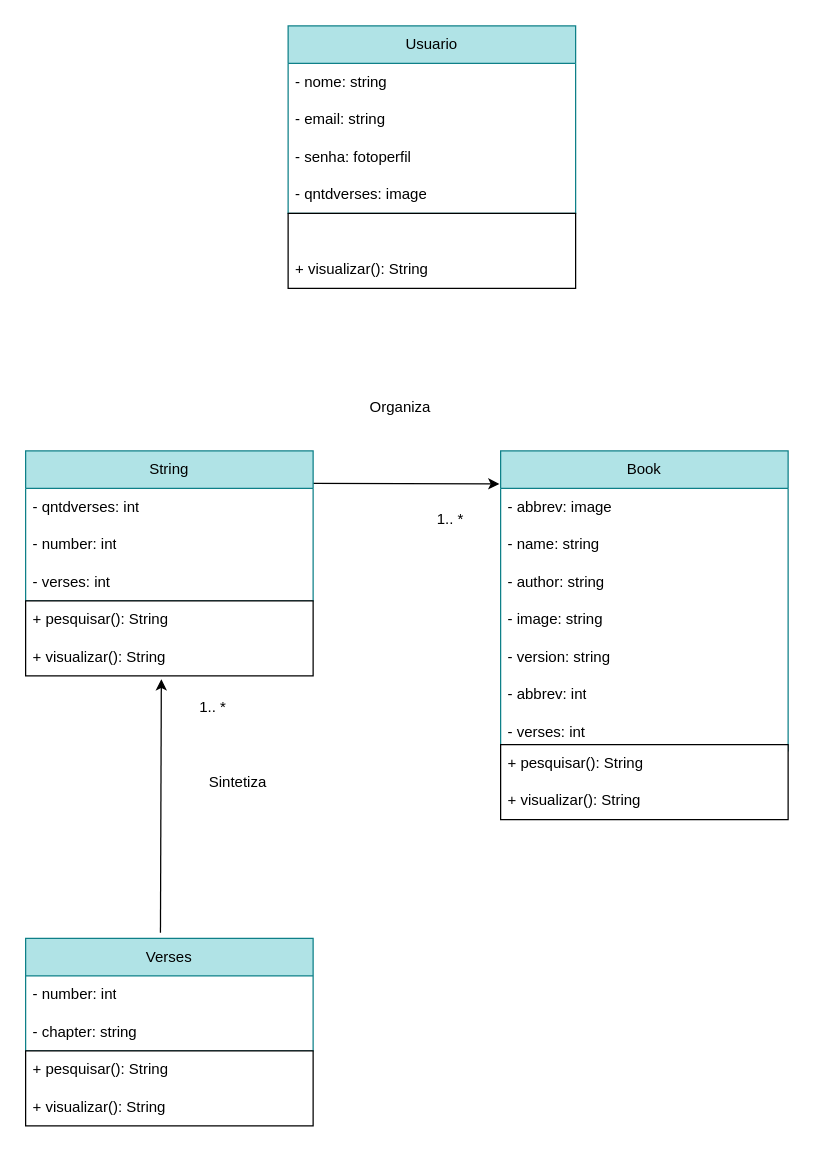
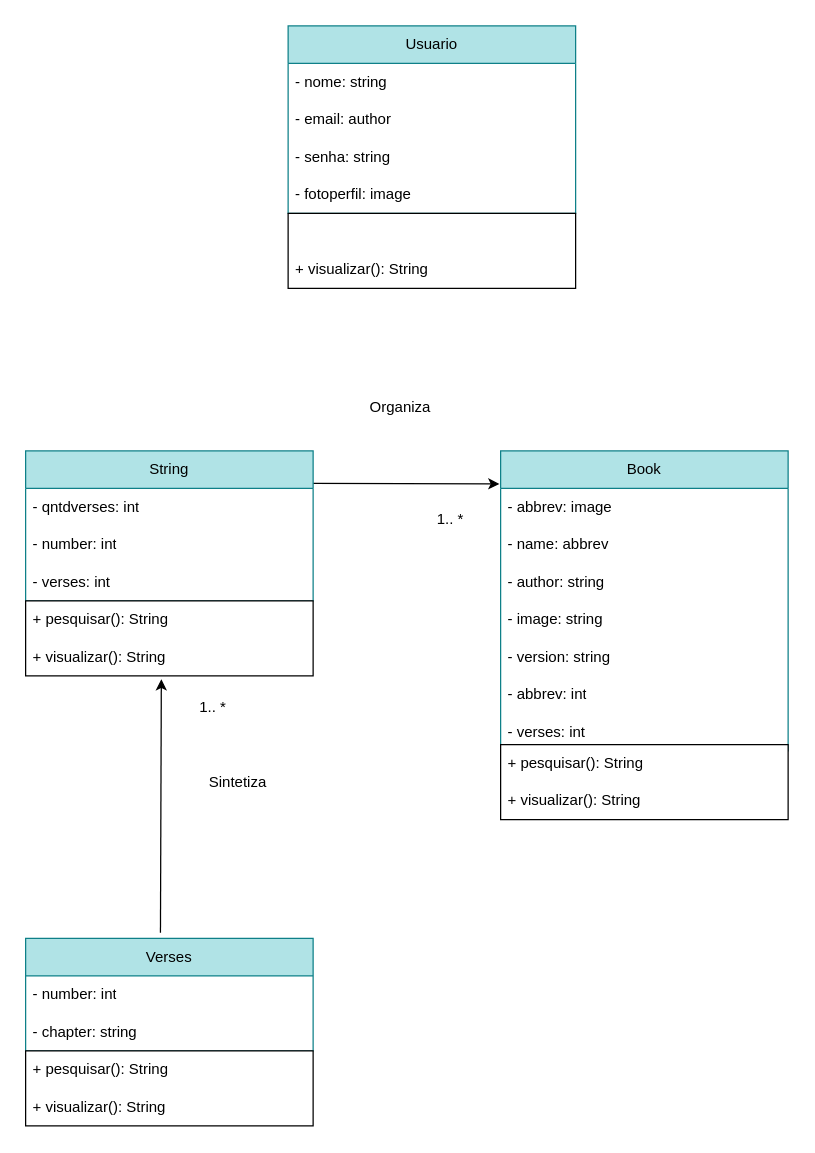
node "- email: string": label "- email: string" -> "- email: author"
node "- senha: fotoperfil": label "- senha: fotoperfil" -> "- senha: string"
node "- qntdverses: image": label "- qntdverses: image" -> "- fotoperfil: image"
node "- name: string": label "- name: string" -> "- name: abbrev"
